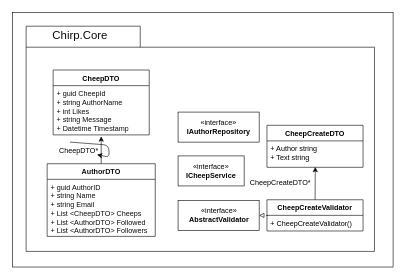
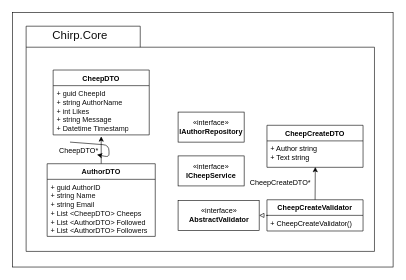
node "«interface» IAuthorRepository": size 81x30 -> 66x30
